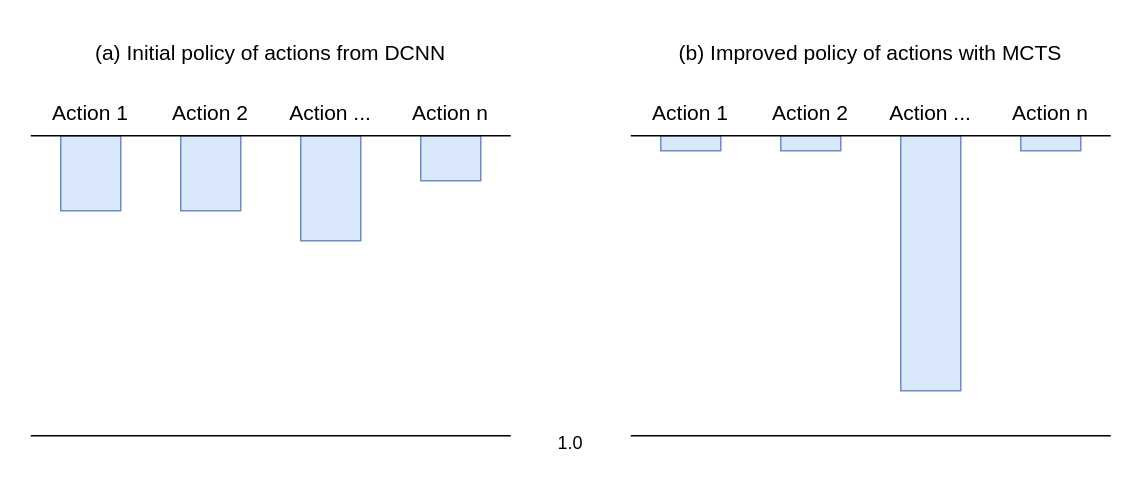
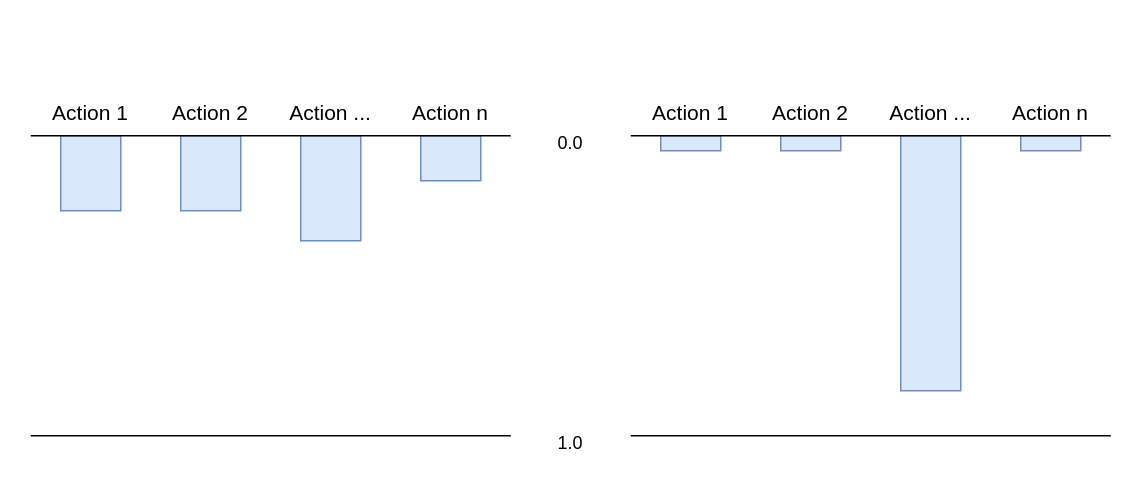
node "(a) Initial policy of actions from DCNN": removed
node "(b) Improved policy of actions with MCTS": removed
node "0.0": added
